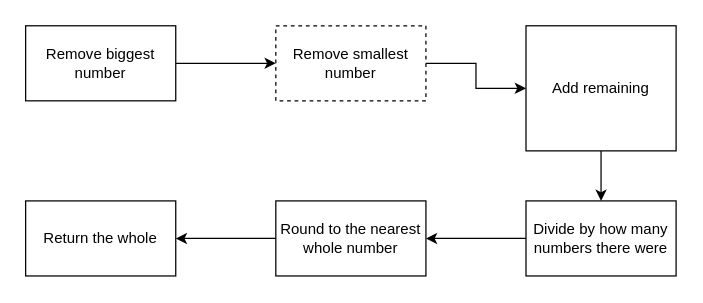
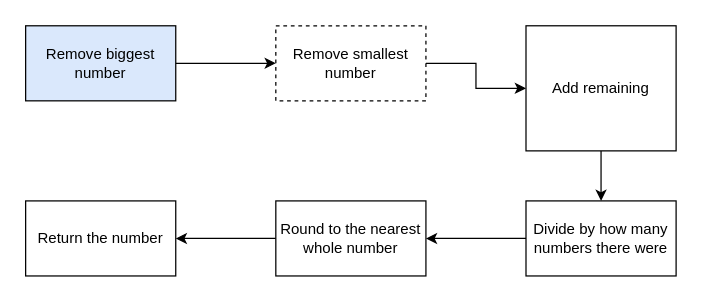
node "Remove biggest number": fillcolor #ffffff -> #dae8fc
node "Return the whole": label "Return the whole" -> "Return the number"
